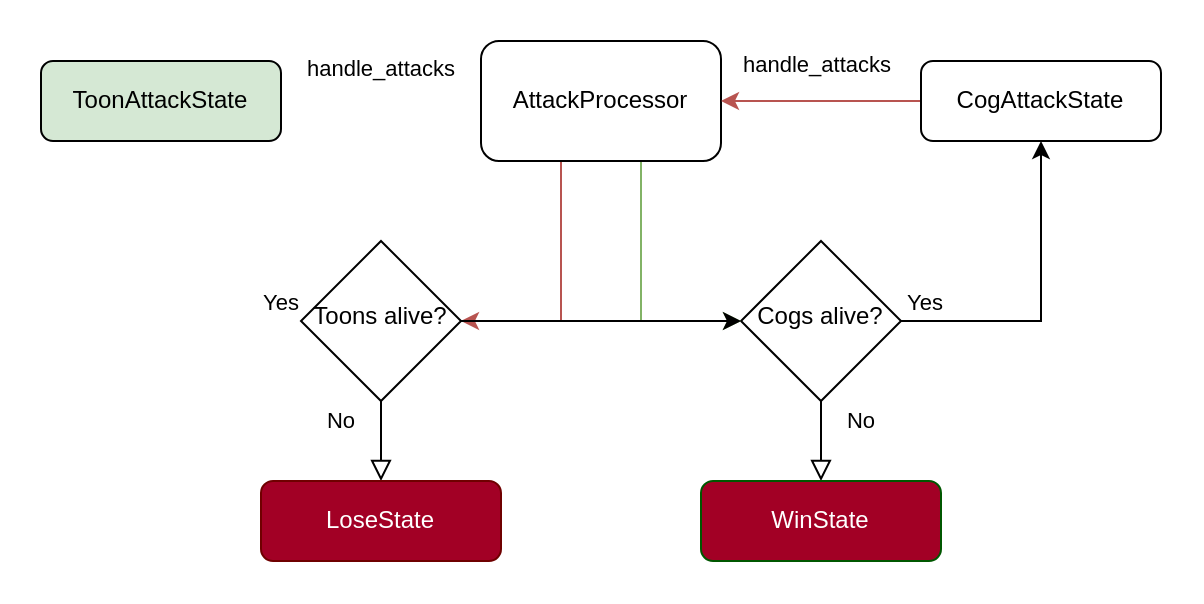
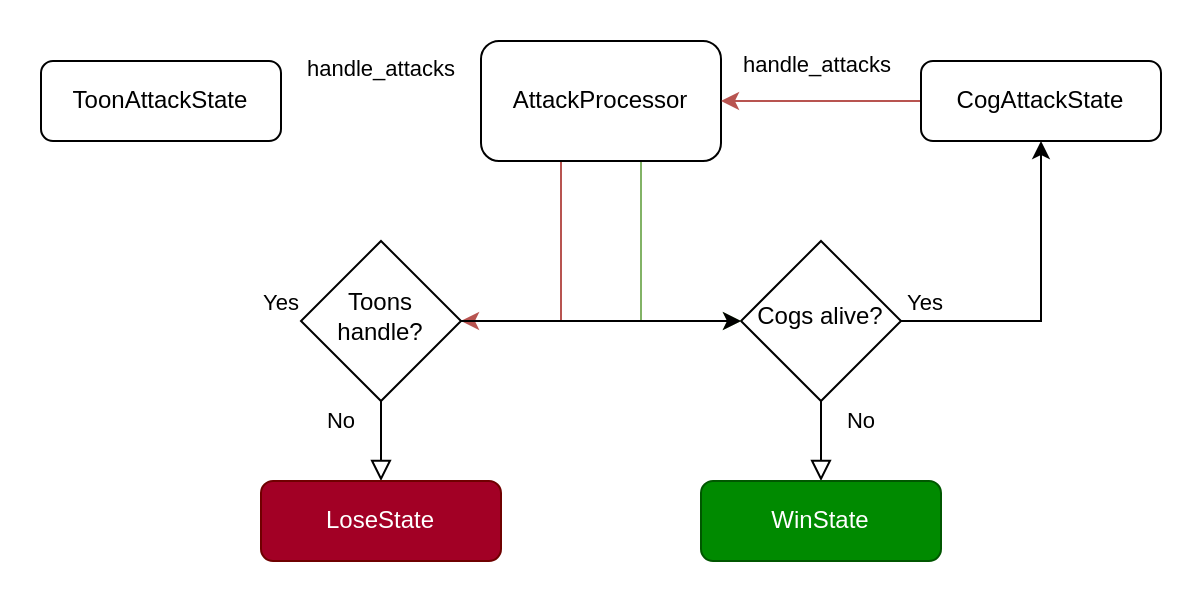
node "ToonAttackState": fillcolor #d5e8d4 -> #ffffff
node "Toons alive?": label "Toons alive?" -> "Toons handle?"
node "WinState": fillcolor #a20025 -> #008a00
